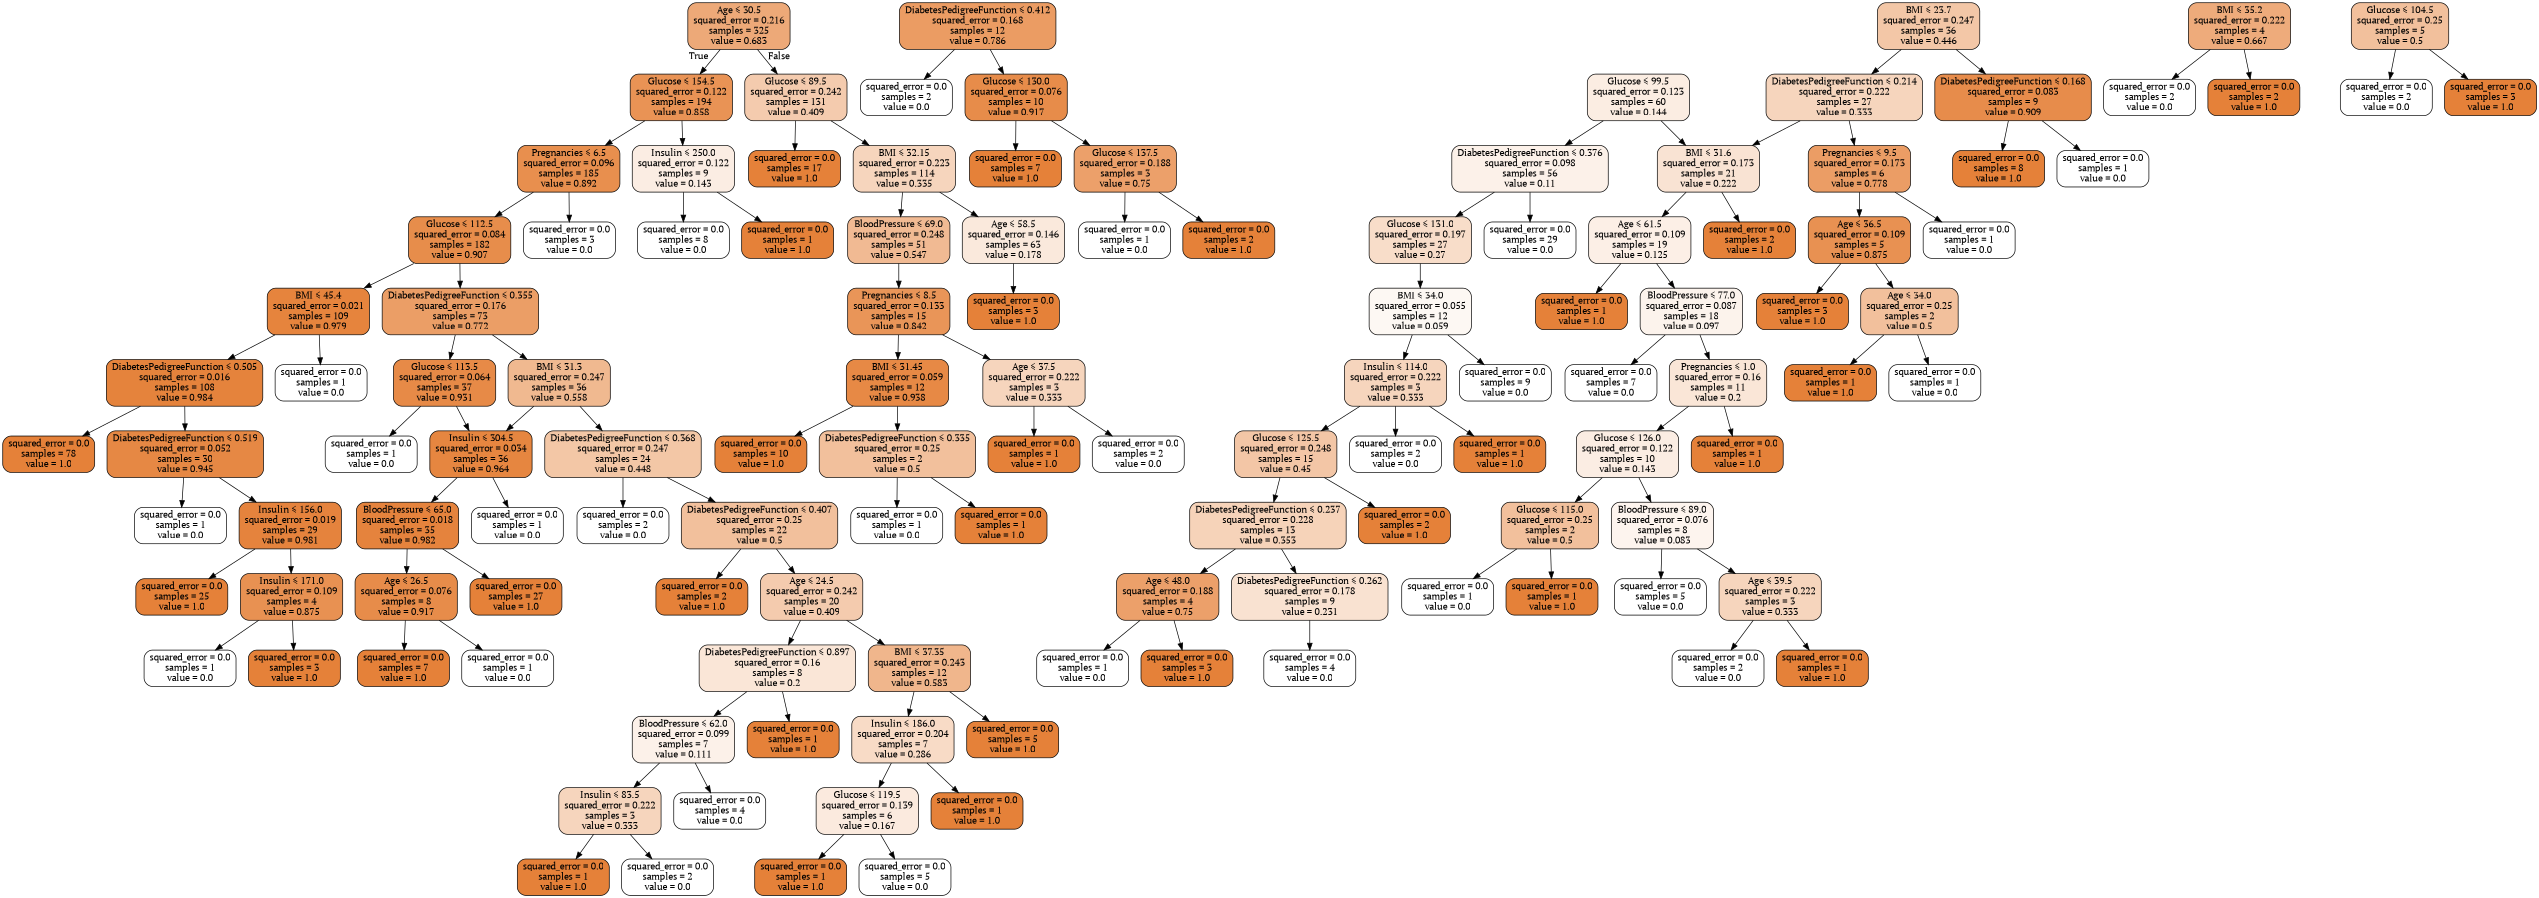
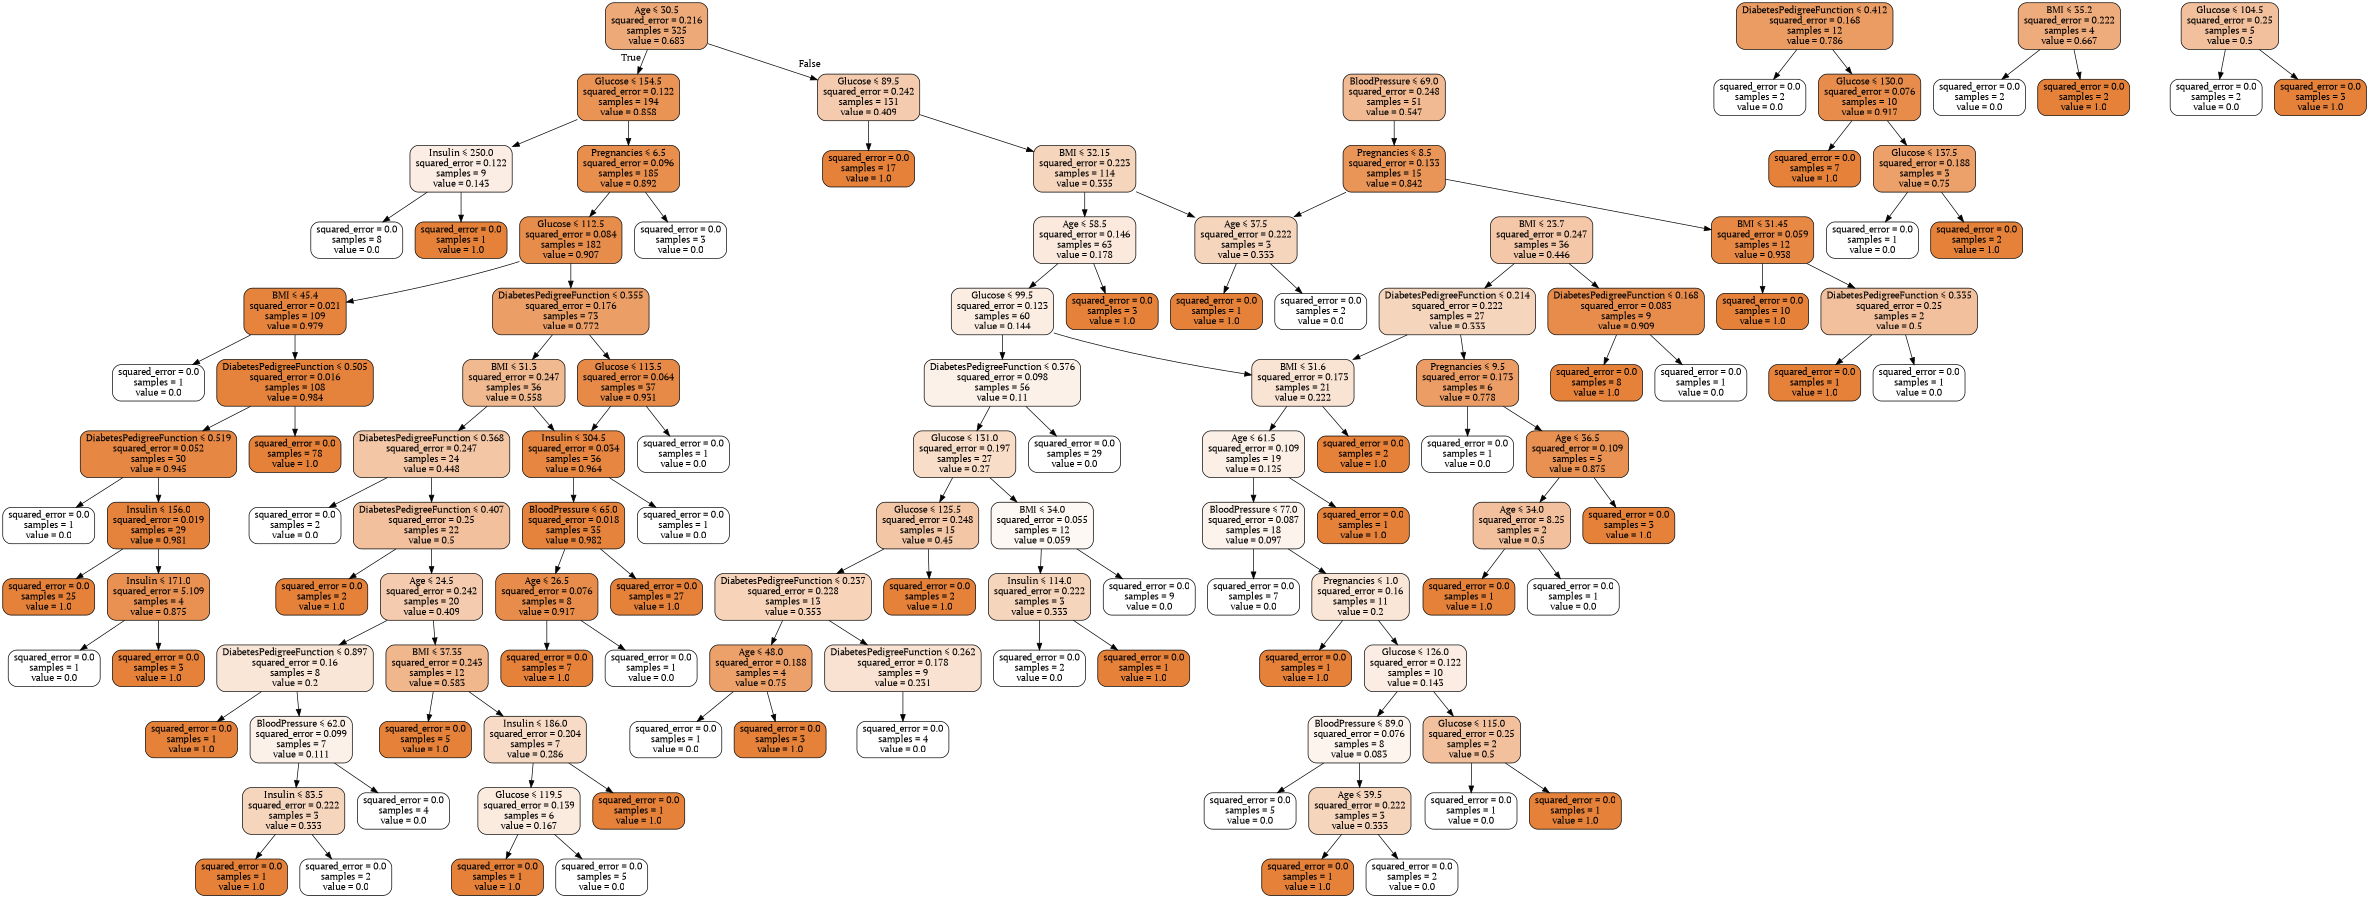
edge "BMI ≤ 32.15" -> "BloodPressure ≤ 69.0": now "BMI ≤ 32.15" -> "Age ≤ 37.5"
edge "Age ≤ 58.5" -> "Glucose ≤ 99.5": added
node "Age ≤ 34.0": text "squared_error = 0.25" -> "squared_error = 8.25"
edge "Insulin ≤ 114.0" -> "Glucose ≤ 125.5": now "Glucose ≤ 131.0" -> "Glucose ≤ 125.5"
node "Insulin ≤ 171.0": text "squared_error = 0.109" -> "squared_error = 5.109"
